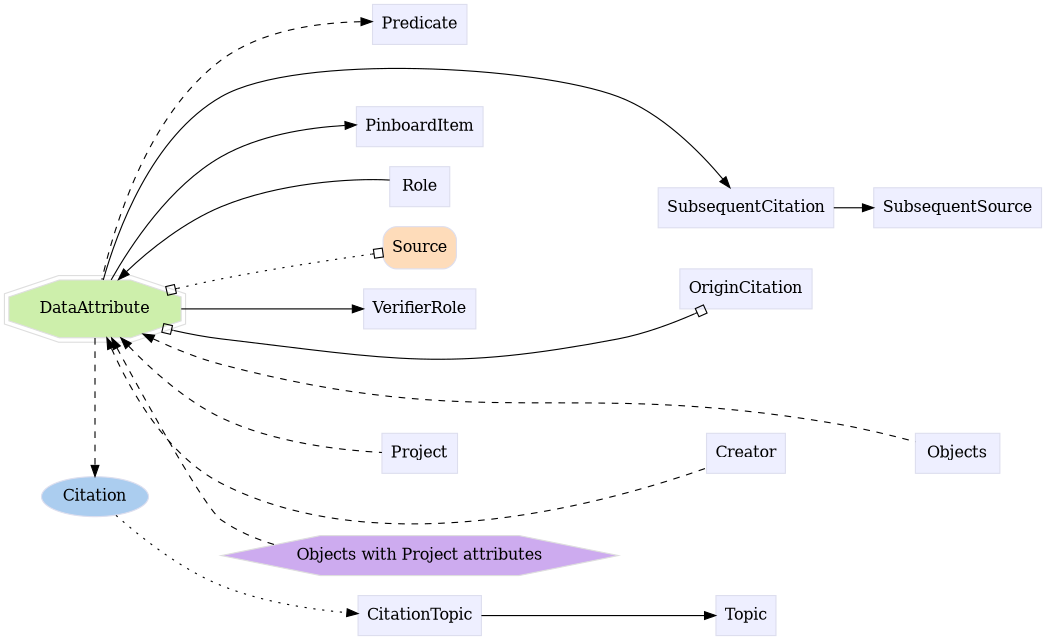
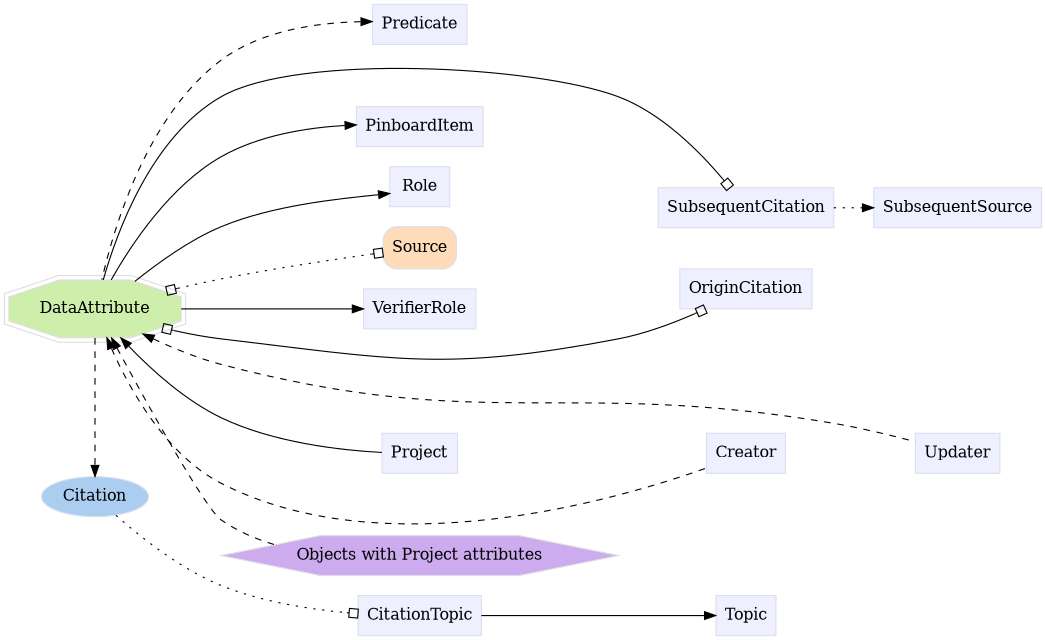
edge "DataAttribute" -> "SubsequentCitation": arrowhead normal -> obox
edge "Role" -> "DataAttribute": reversed
edge "SubsequentCitation" -> "SubsequentSource": style solid -> dotted
edge "Project" -> "DataAttribute": style dashed -> solid
node "Objects": label "Objects" -> "Updater"
edge "Citation" -> "CitationTopic": arrowhead normal -> obox
